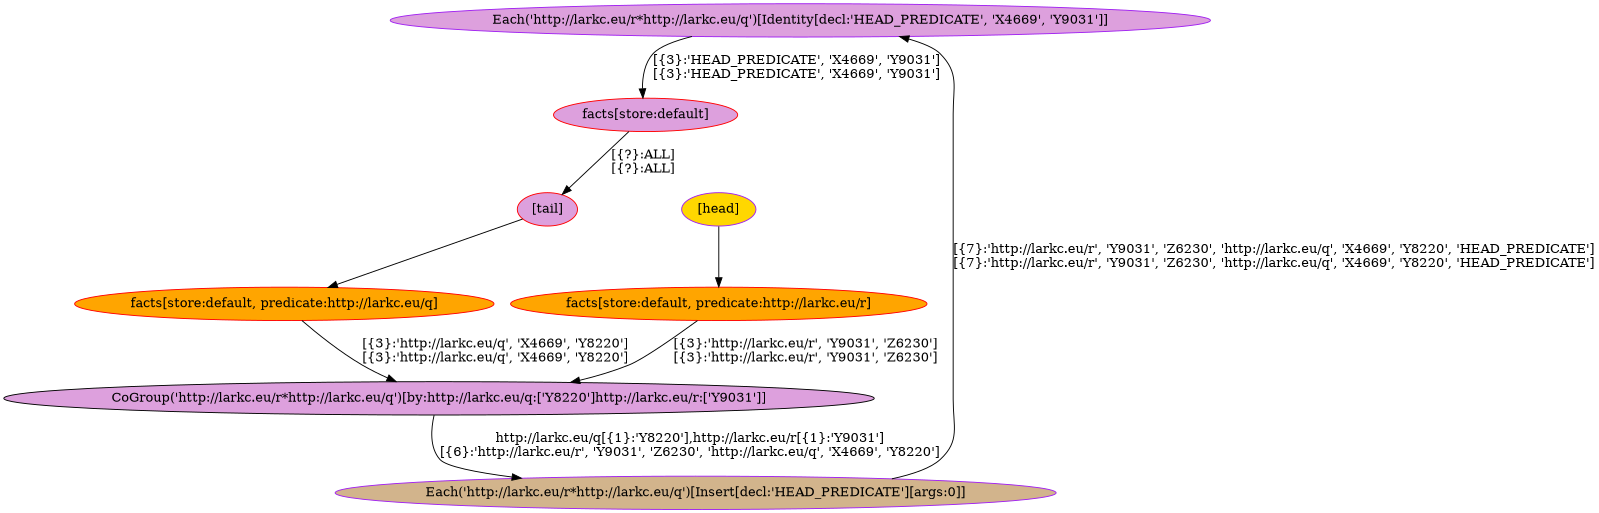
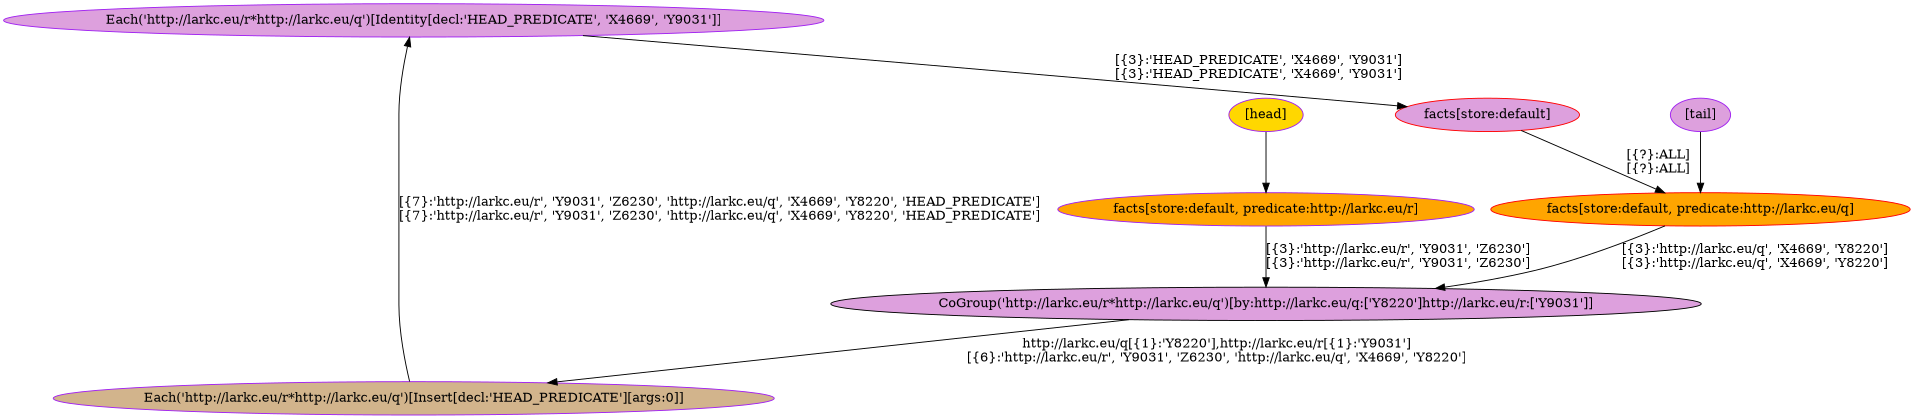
edge "facts[store:default]" -> "[tail]": now "facts[store:default]" -> "facts[store:default, predicate:http://larkc.eu/q]"
node "[tail]": color red -> purple
node "facts[store:default, predicate:http://larkc.eu/r]": color red -> purple
